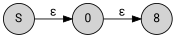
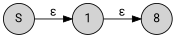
node "0": label "0" -> "1"
